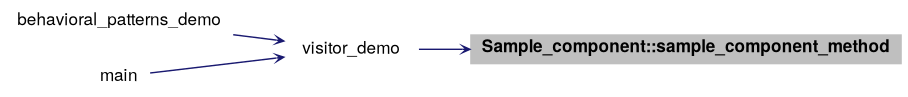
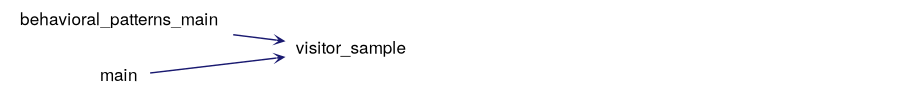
node "behavioral_patterns_demo": label "behavioral_patterns_demo" -> "behavioral_patterns_main"
node "visitor_demo": label "visitor_demo" -> "visitor_sample"
node "Sample_component::sample_component_method": removed
